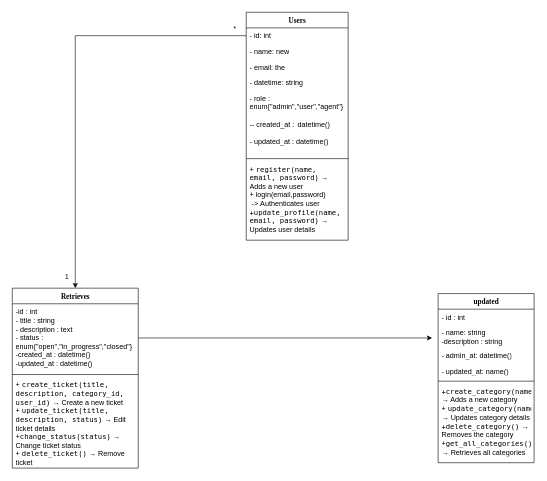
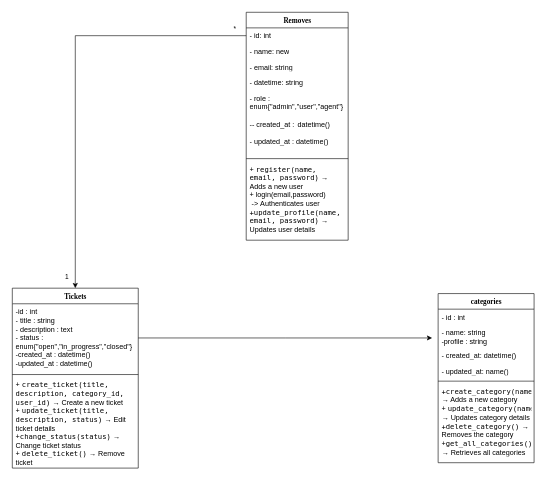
node "Users": label "Users" -> "Removes"
node "- email: the": label "- email: the" -> "- email: string"
node "Retrieves": label "Retrieves" -> "Tickets"
node "updated": label "updated" -> "categories"
node "- name: string -description : string": label "- name: string -description : string" -> "- name: string -profile : string"
node "- admin_at: datetime()": label "- admin_at: datetime()" -> "- created_at: datetime()"
